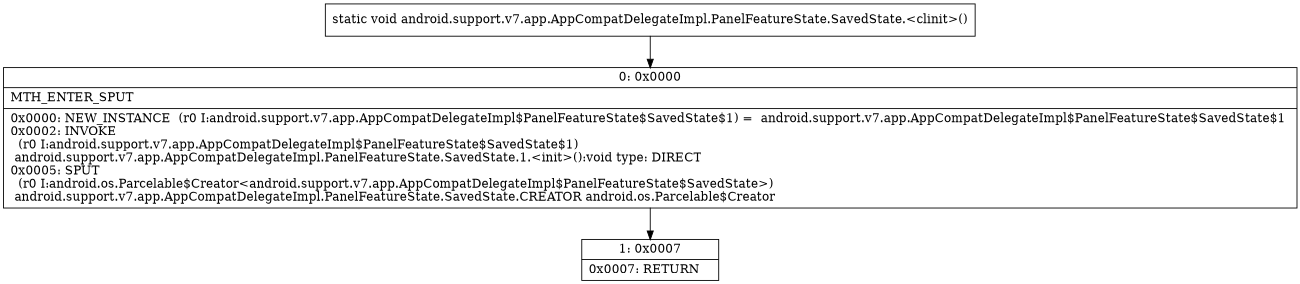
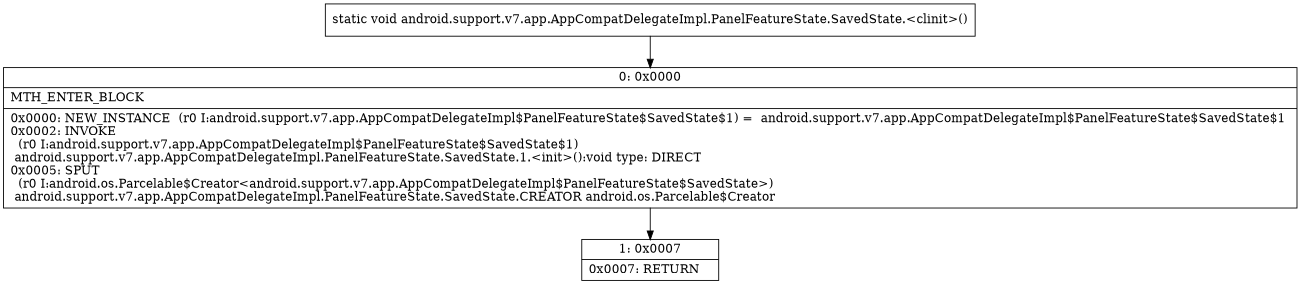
node "0: 0x0000": text "MTH_ENTER_SPUT" -> "MTH_ENTER_BLOCK"
